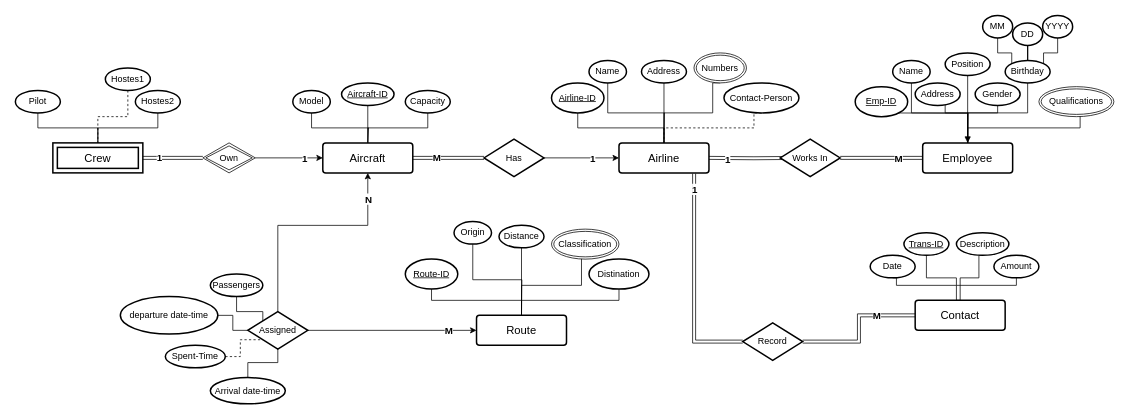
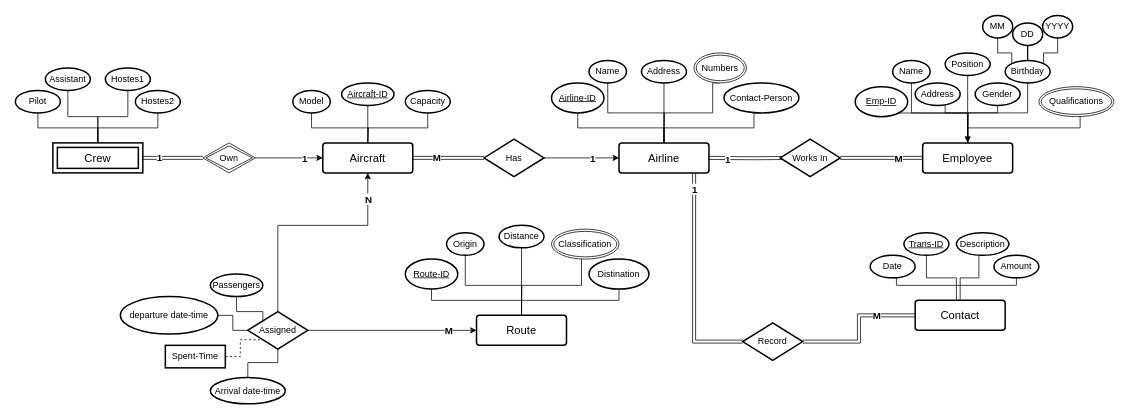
node "Assistant": added
edge "Assistant" -- "Crew": added
edge "Hostes1" -- "Crew": style dashed -> solid
edge "Contact-Person" -- "Airline": style dashed -> solid
node "Origin": moved (473, 233) -> (465, 244)
node "Spent-Time": shape ellipse -> rectangle
